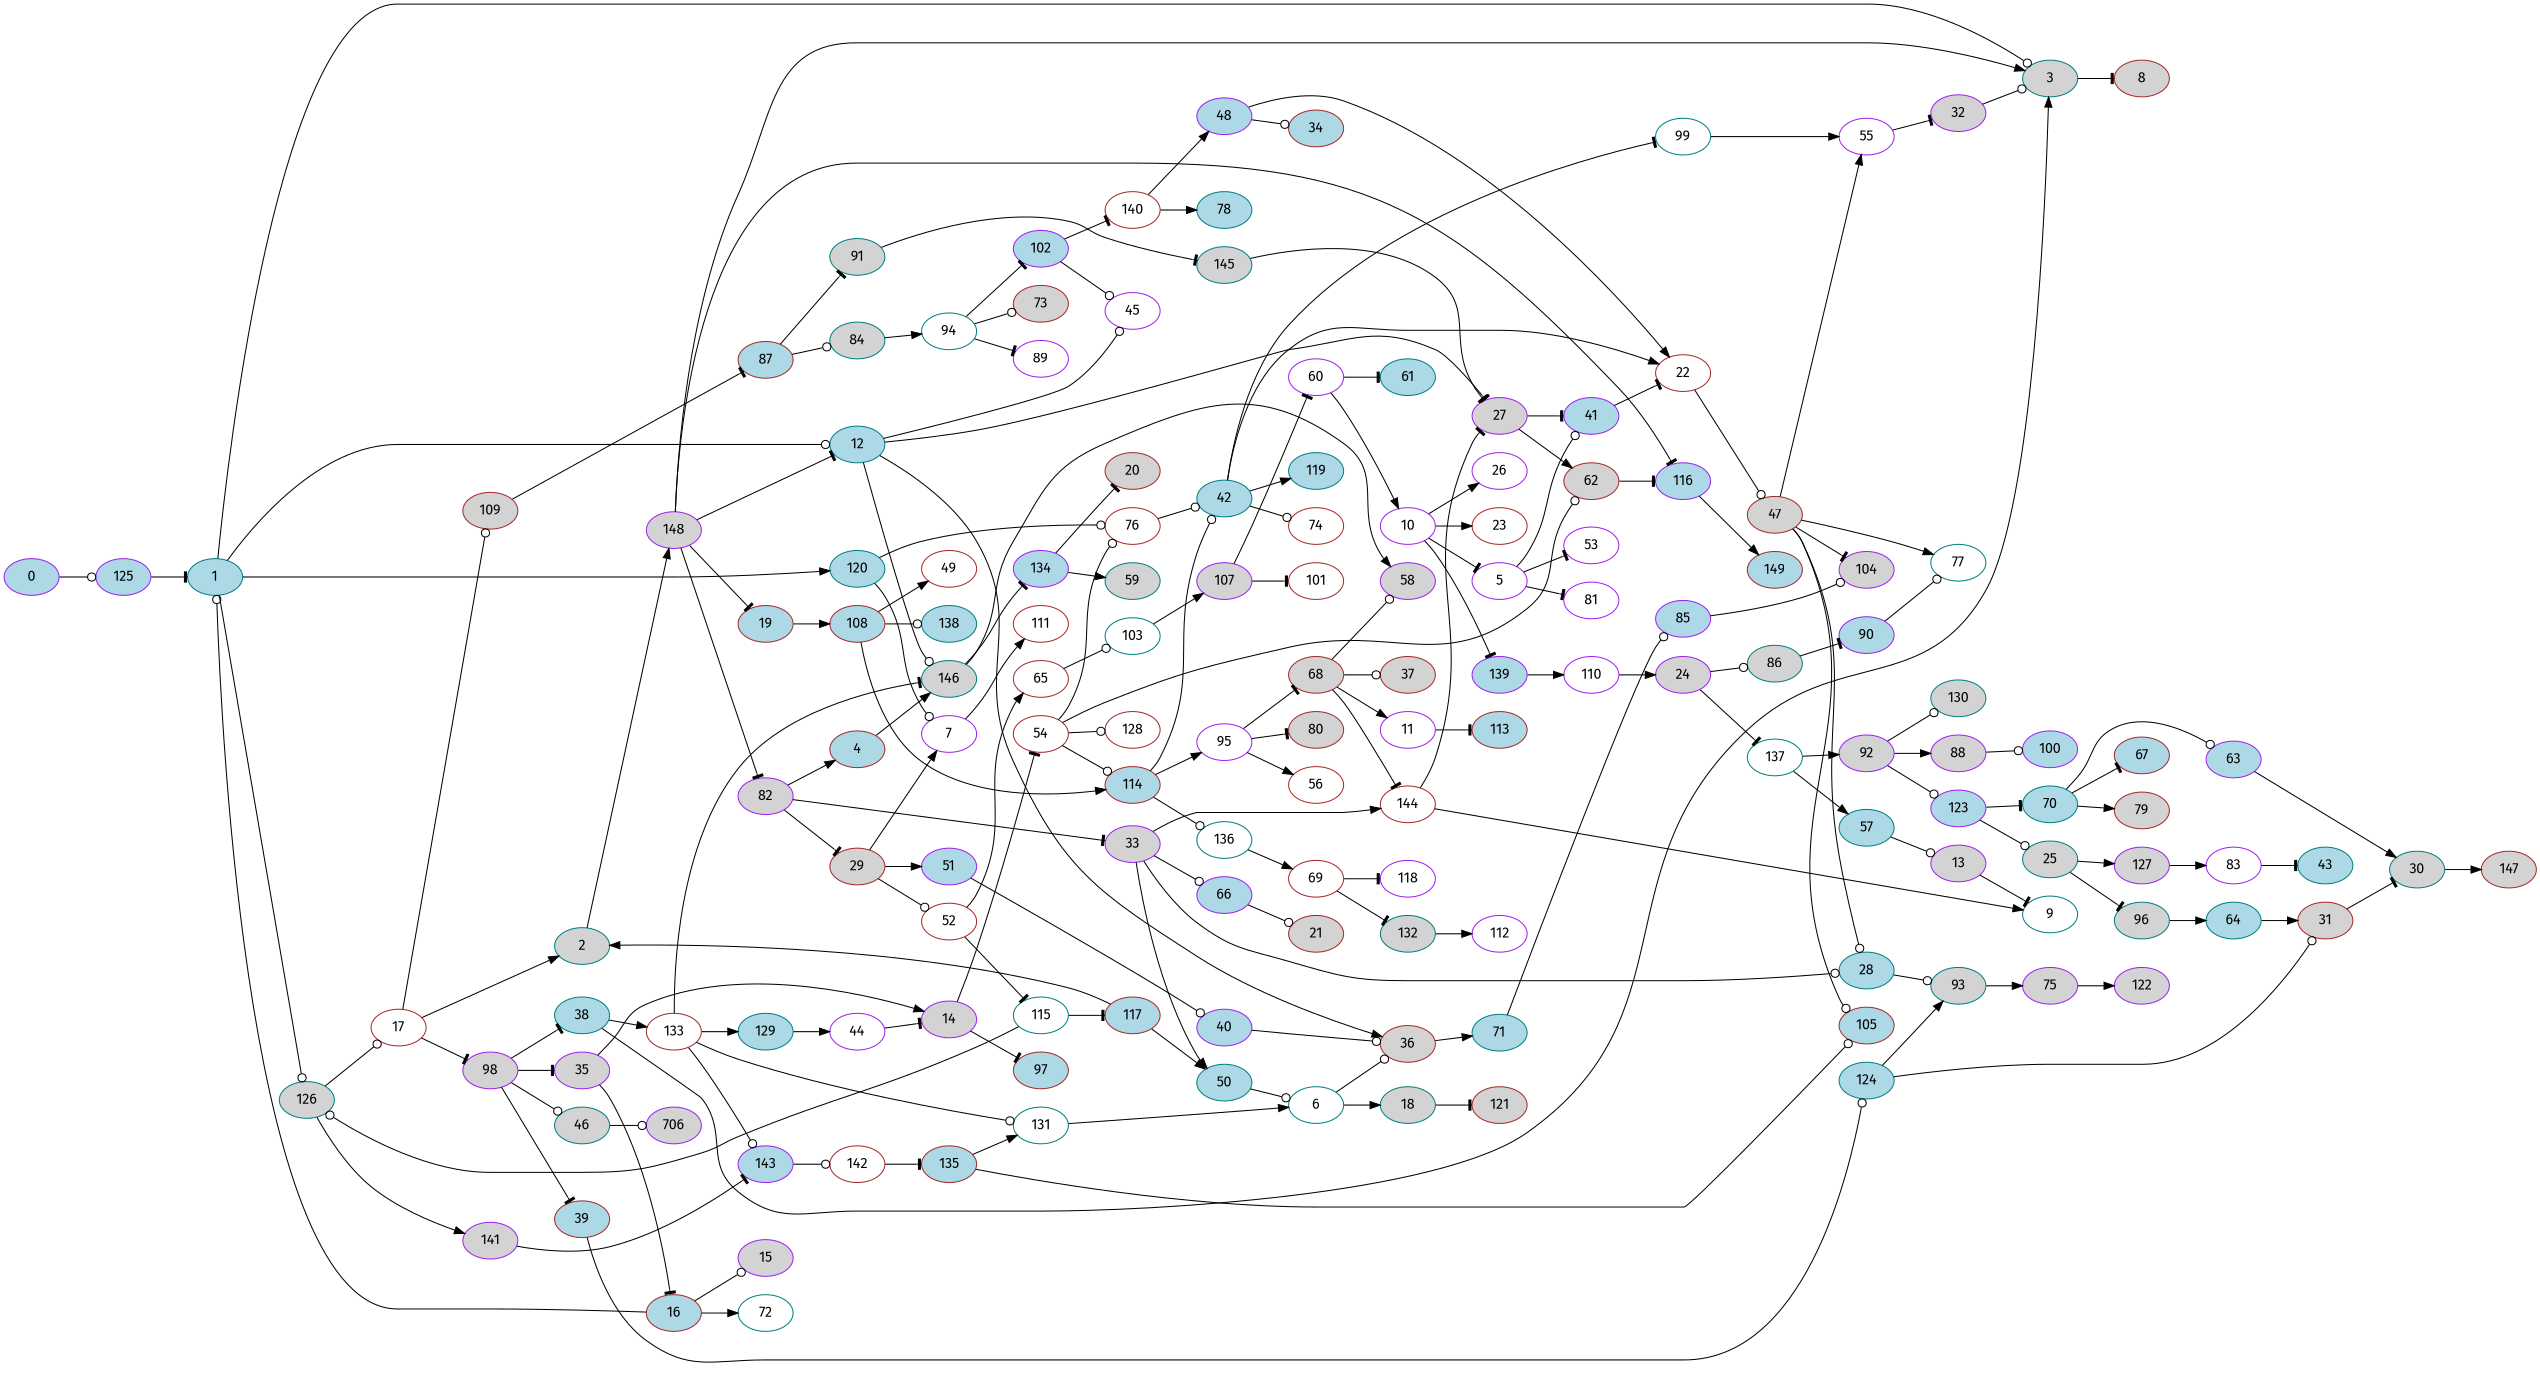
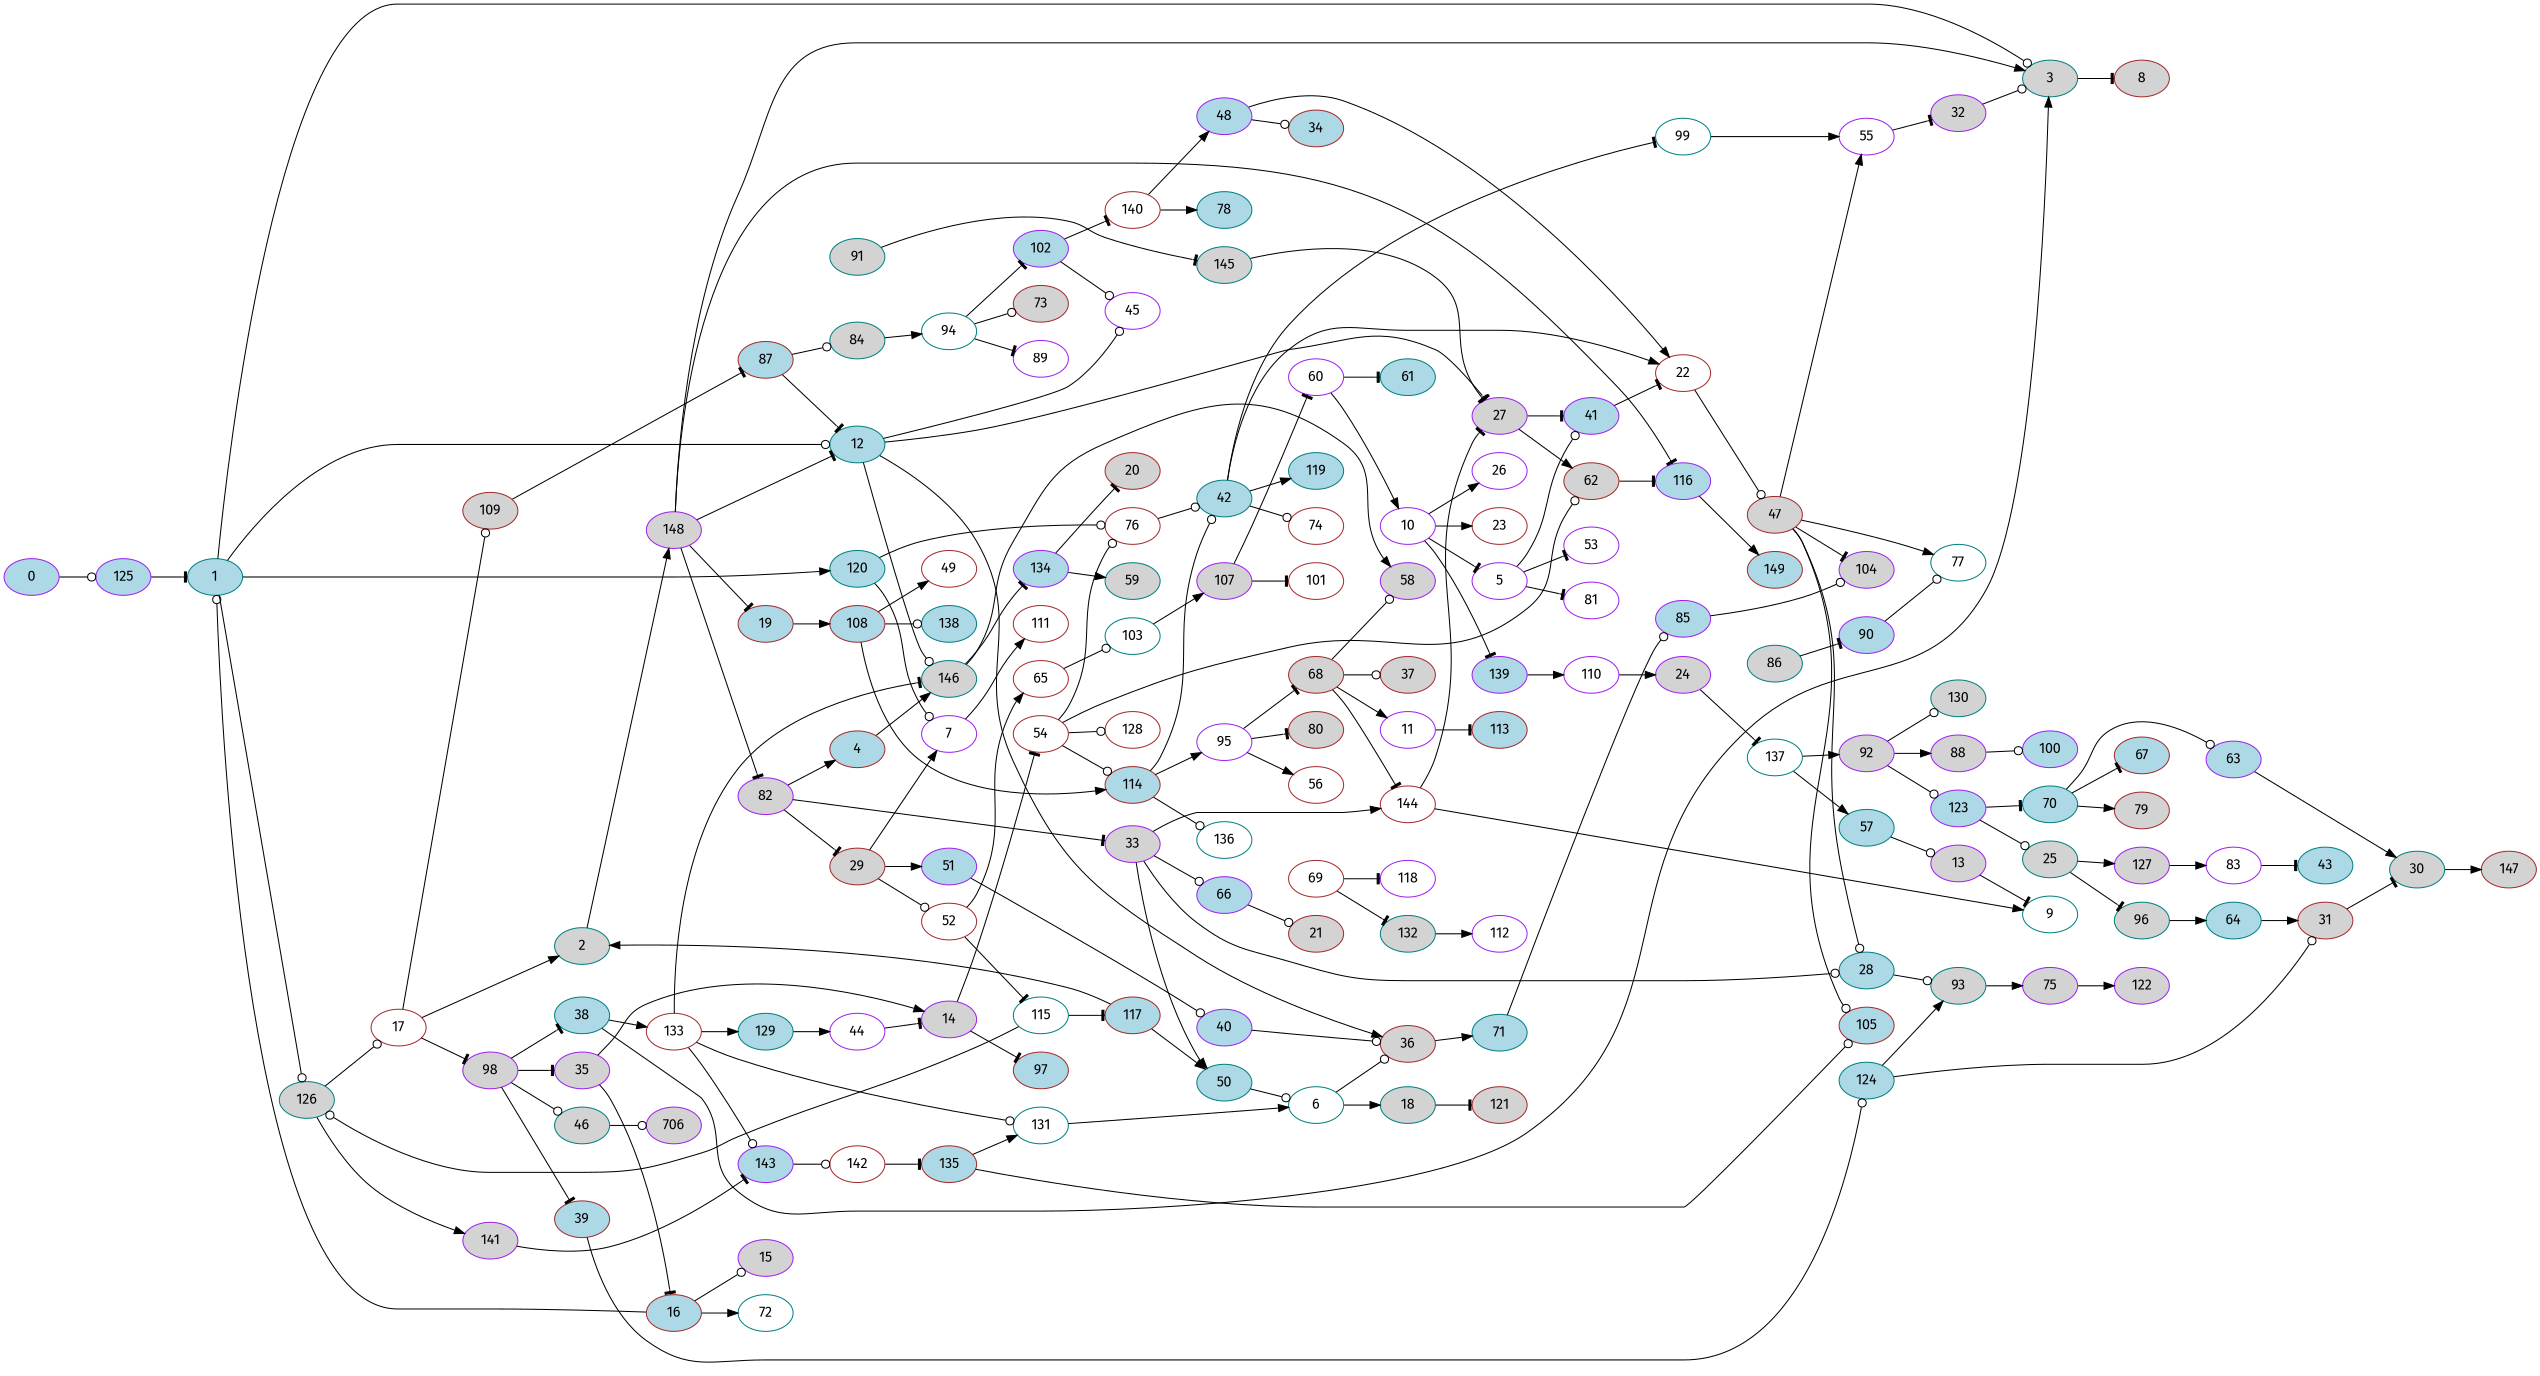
edge "87" -> "91": now "87" -> "12"
edge "24" -> "86": removed
edge "136" -> "69": removed
